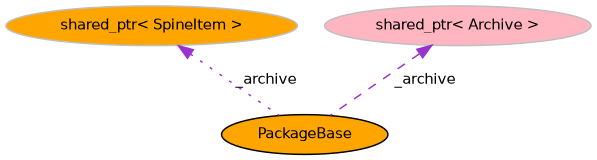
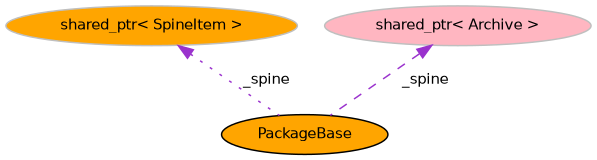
edge "PackageBase" -> "shared_ptr< SpineItem >": label " _archive" -> " _spine"
edge "PackageBase" -> "shared_ptr< Archive >": label " _archive" -> " _spine"
